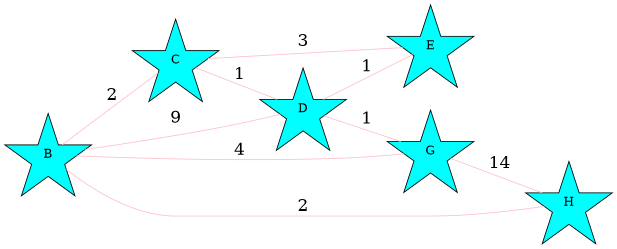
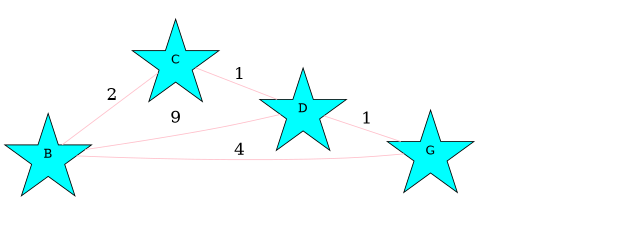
node "E": removed
node "H": removed
